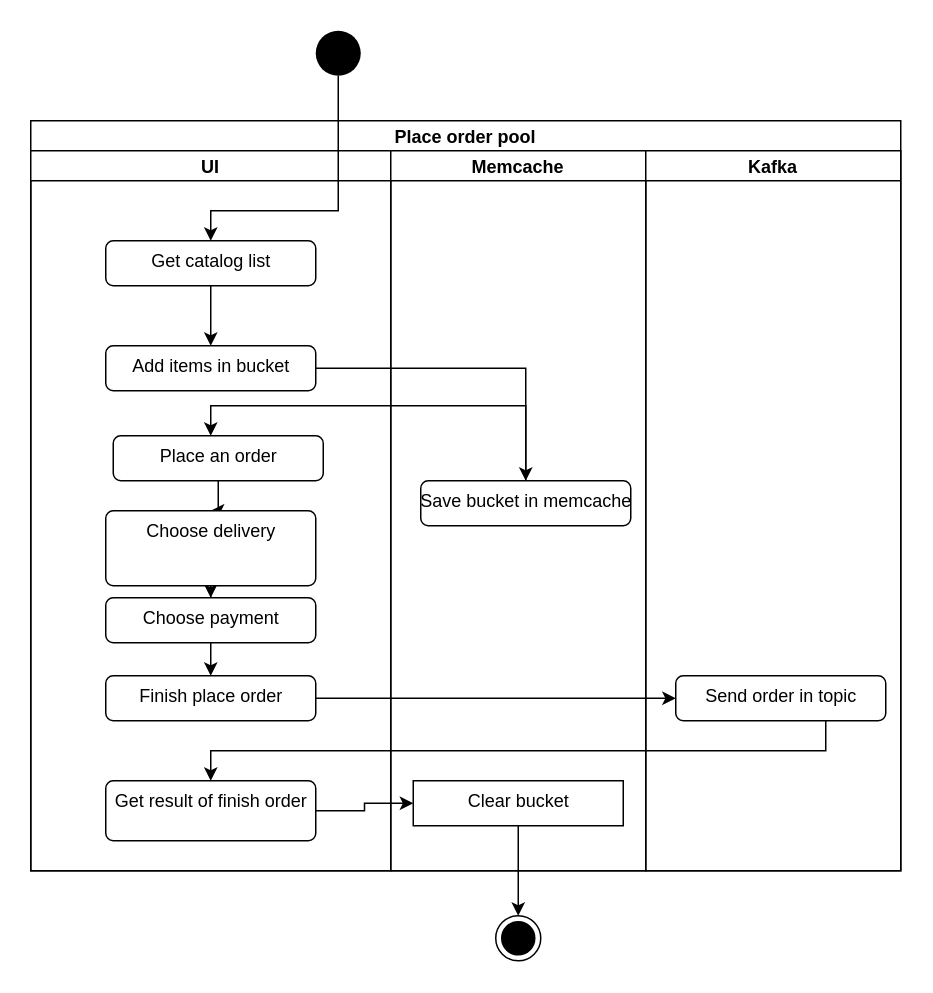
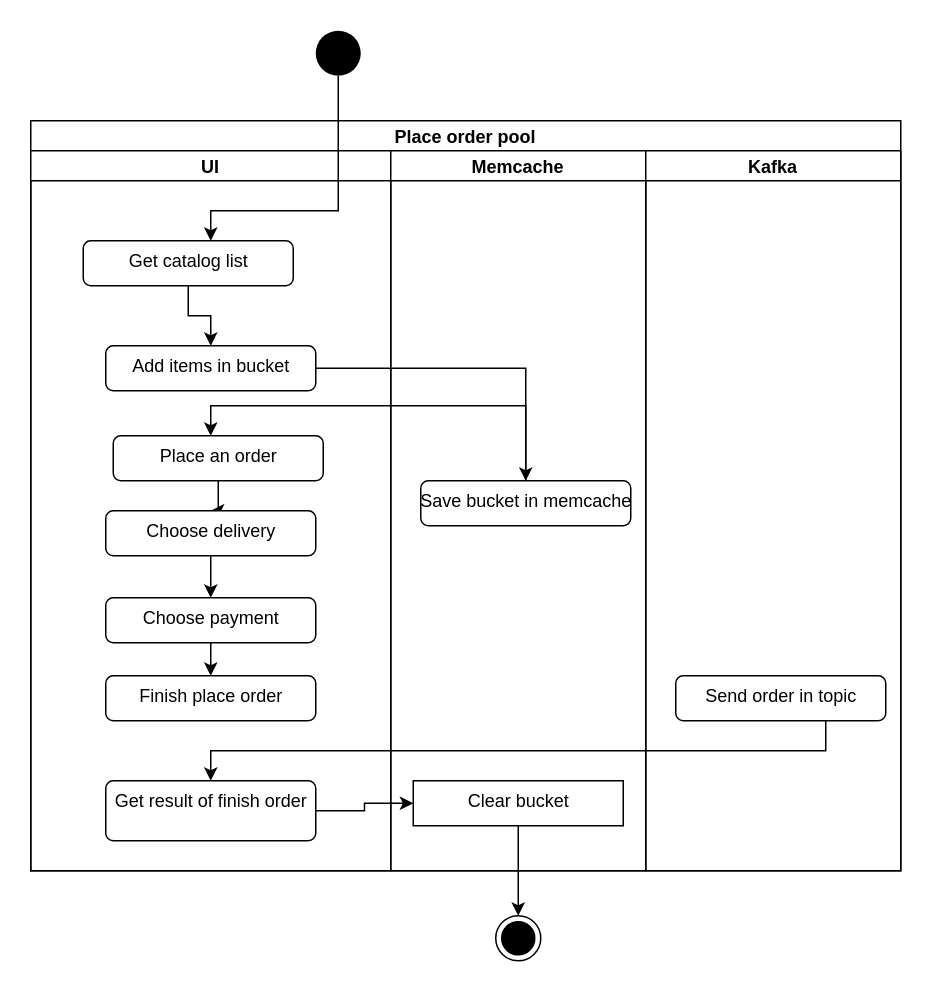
node "Get catalog list": moved (211, 263) -> (188, 263)
node "Choose delivery": size 210x75 -> 210x45
edge "Finish place order" -> "Send order in topic": removed
